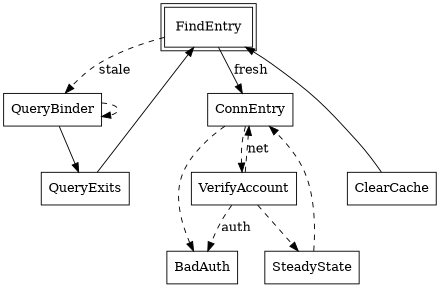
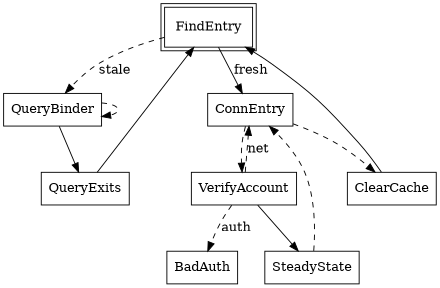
edge "ConnEntry" -> "BadAuth": now "ConnEntry" -> "ClearCache"
edge "VerifyAccount" -> "SteadyState": style dashed -> solid
